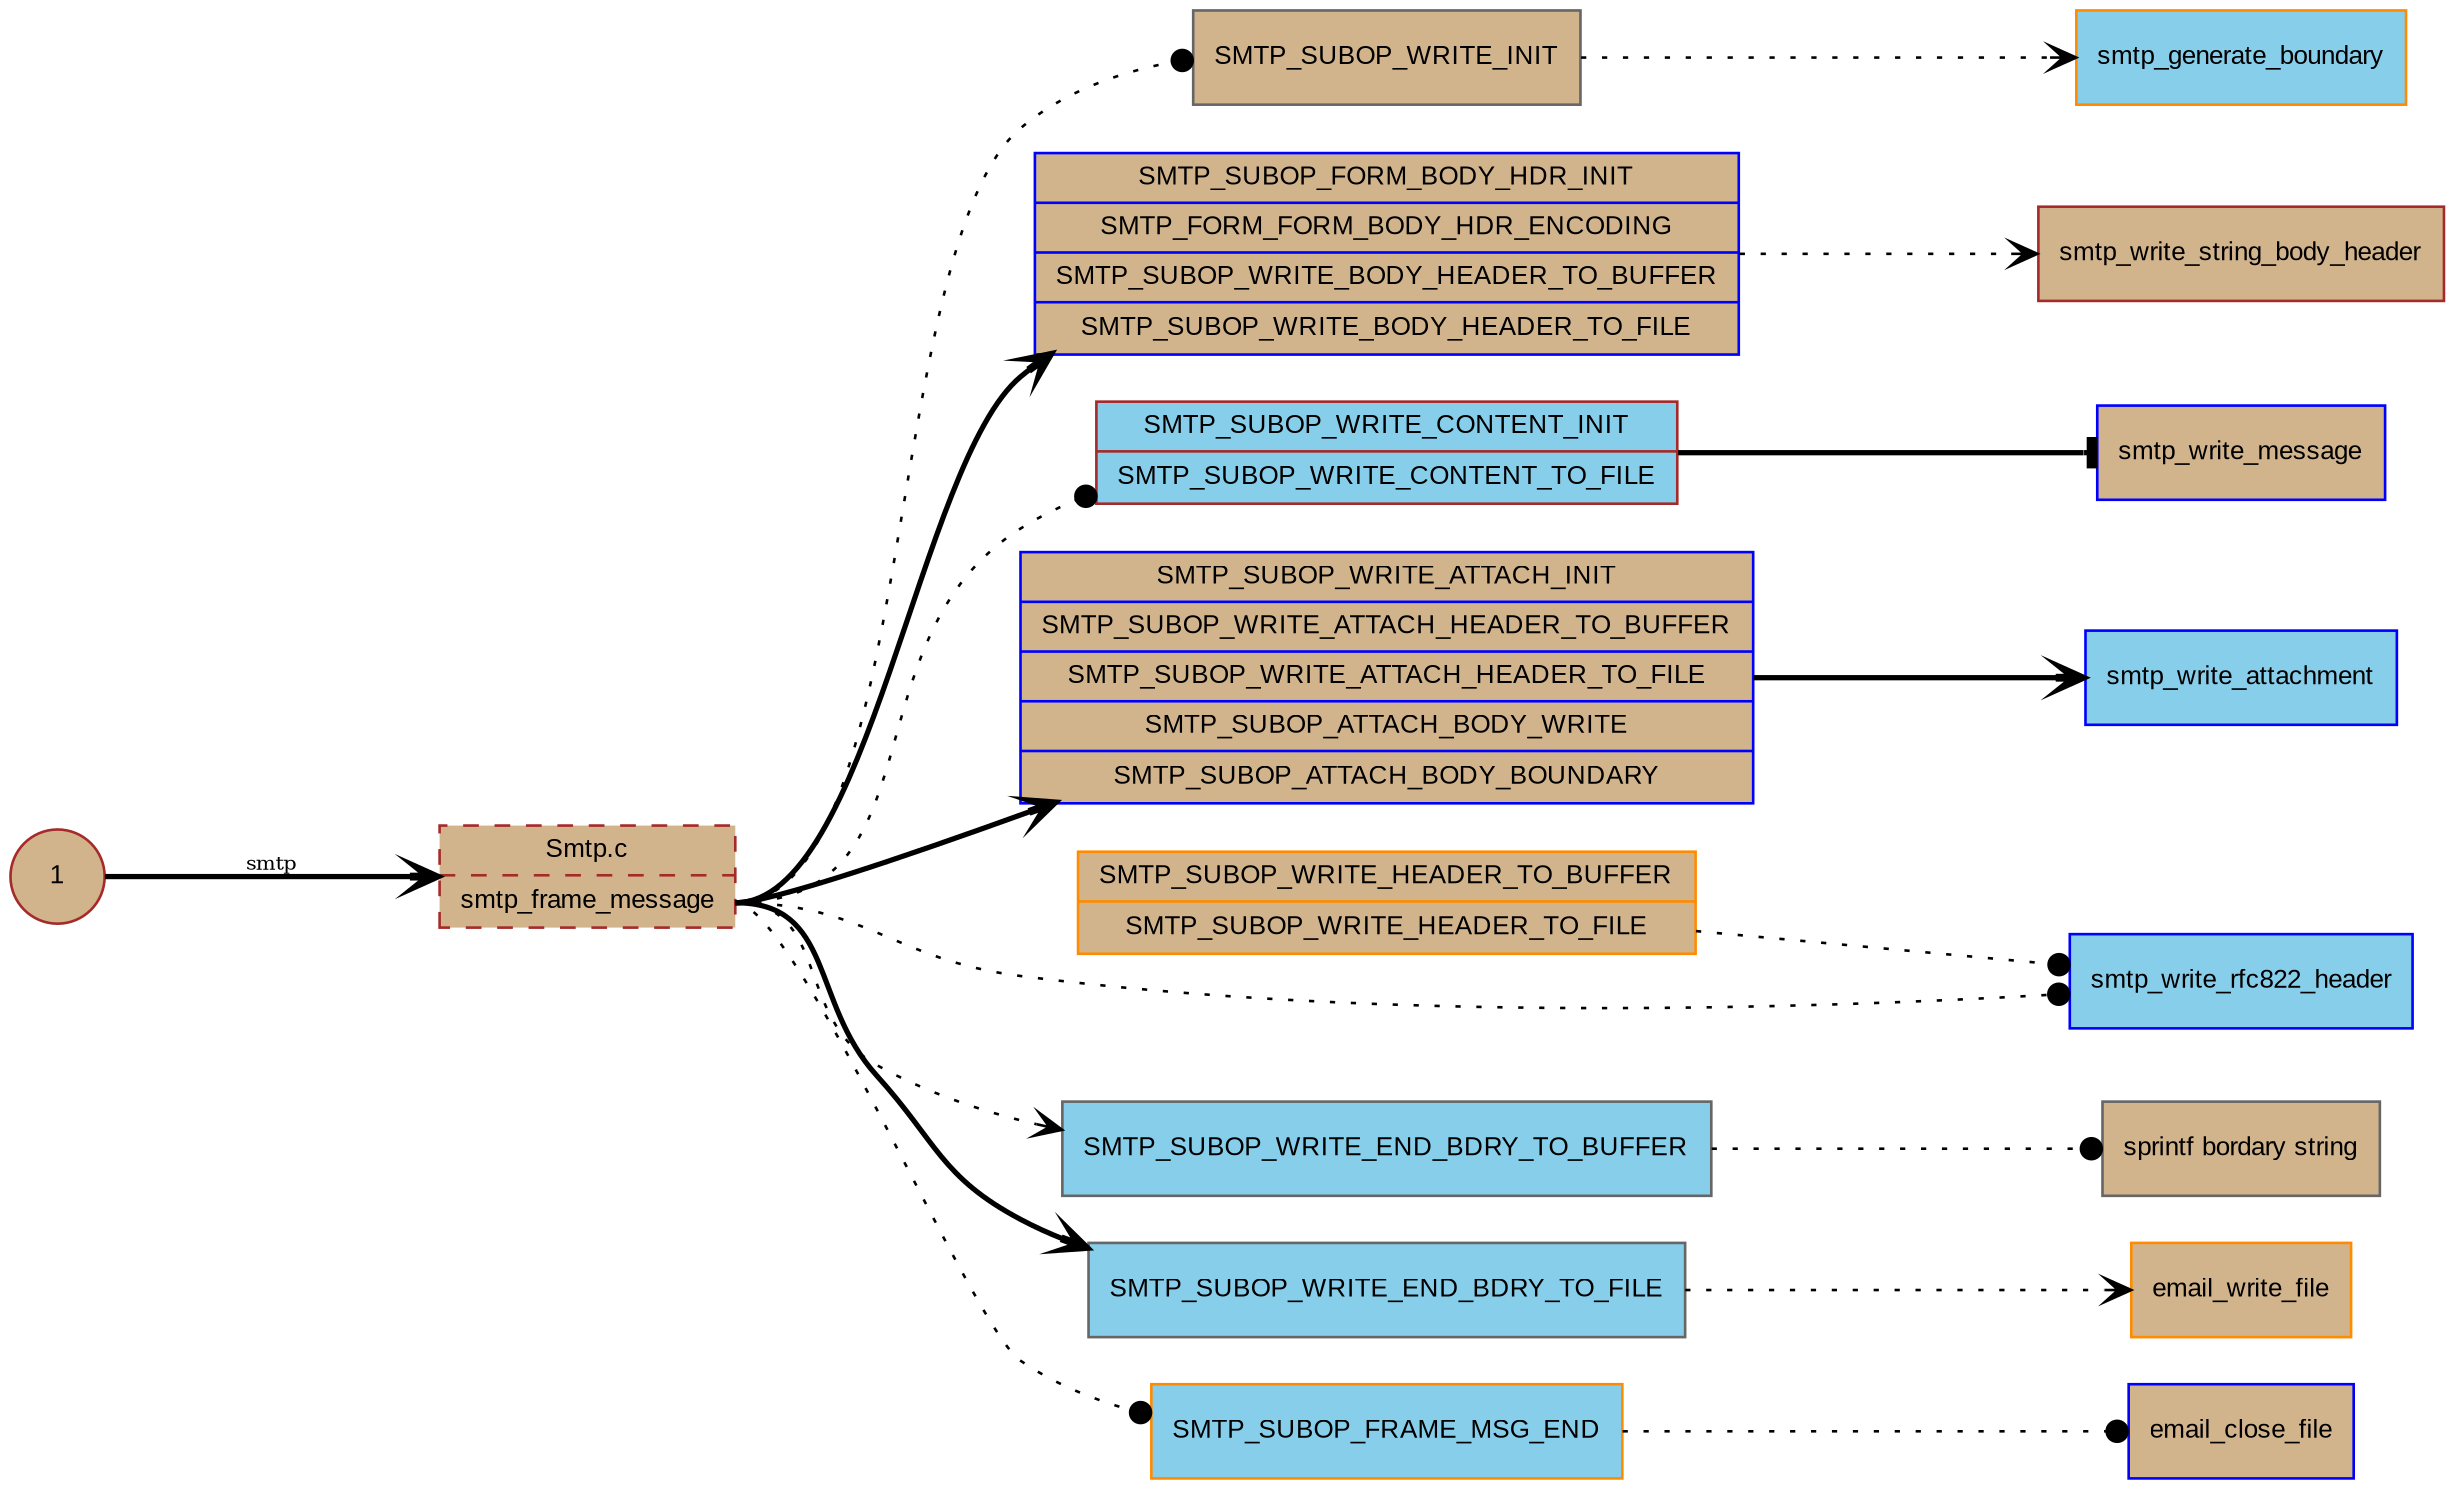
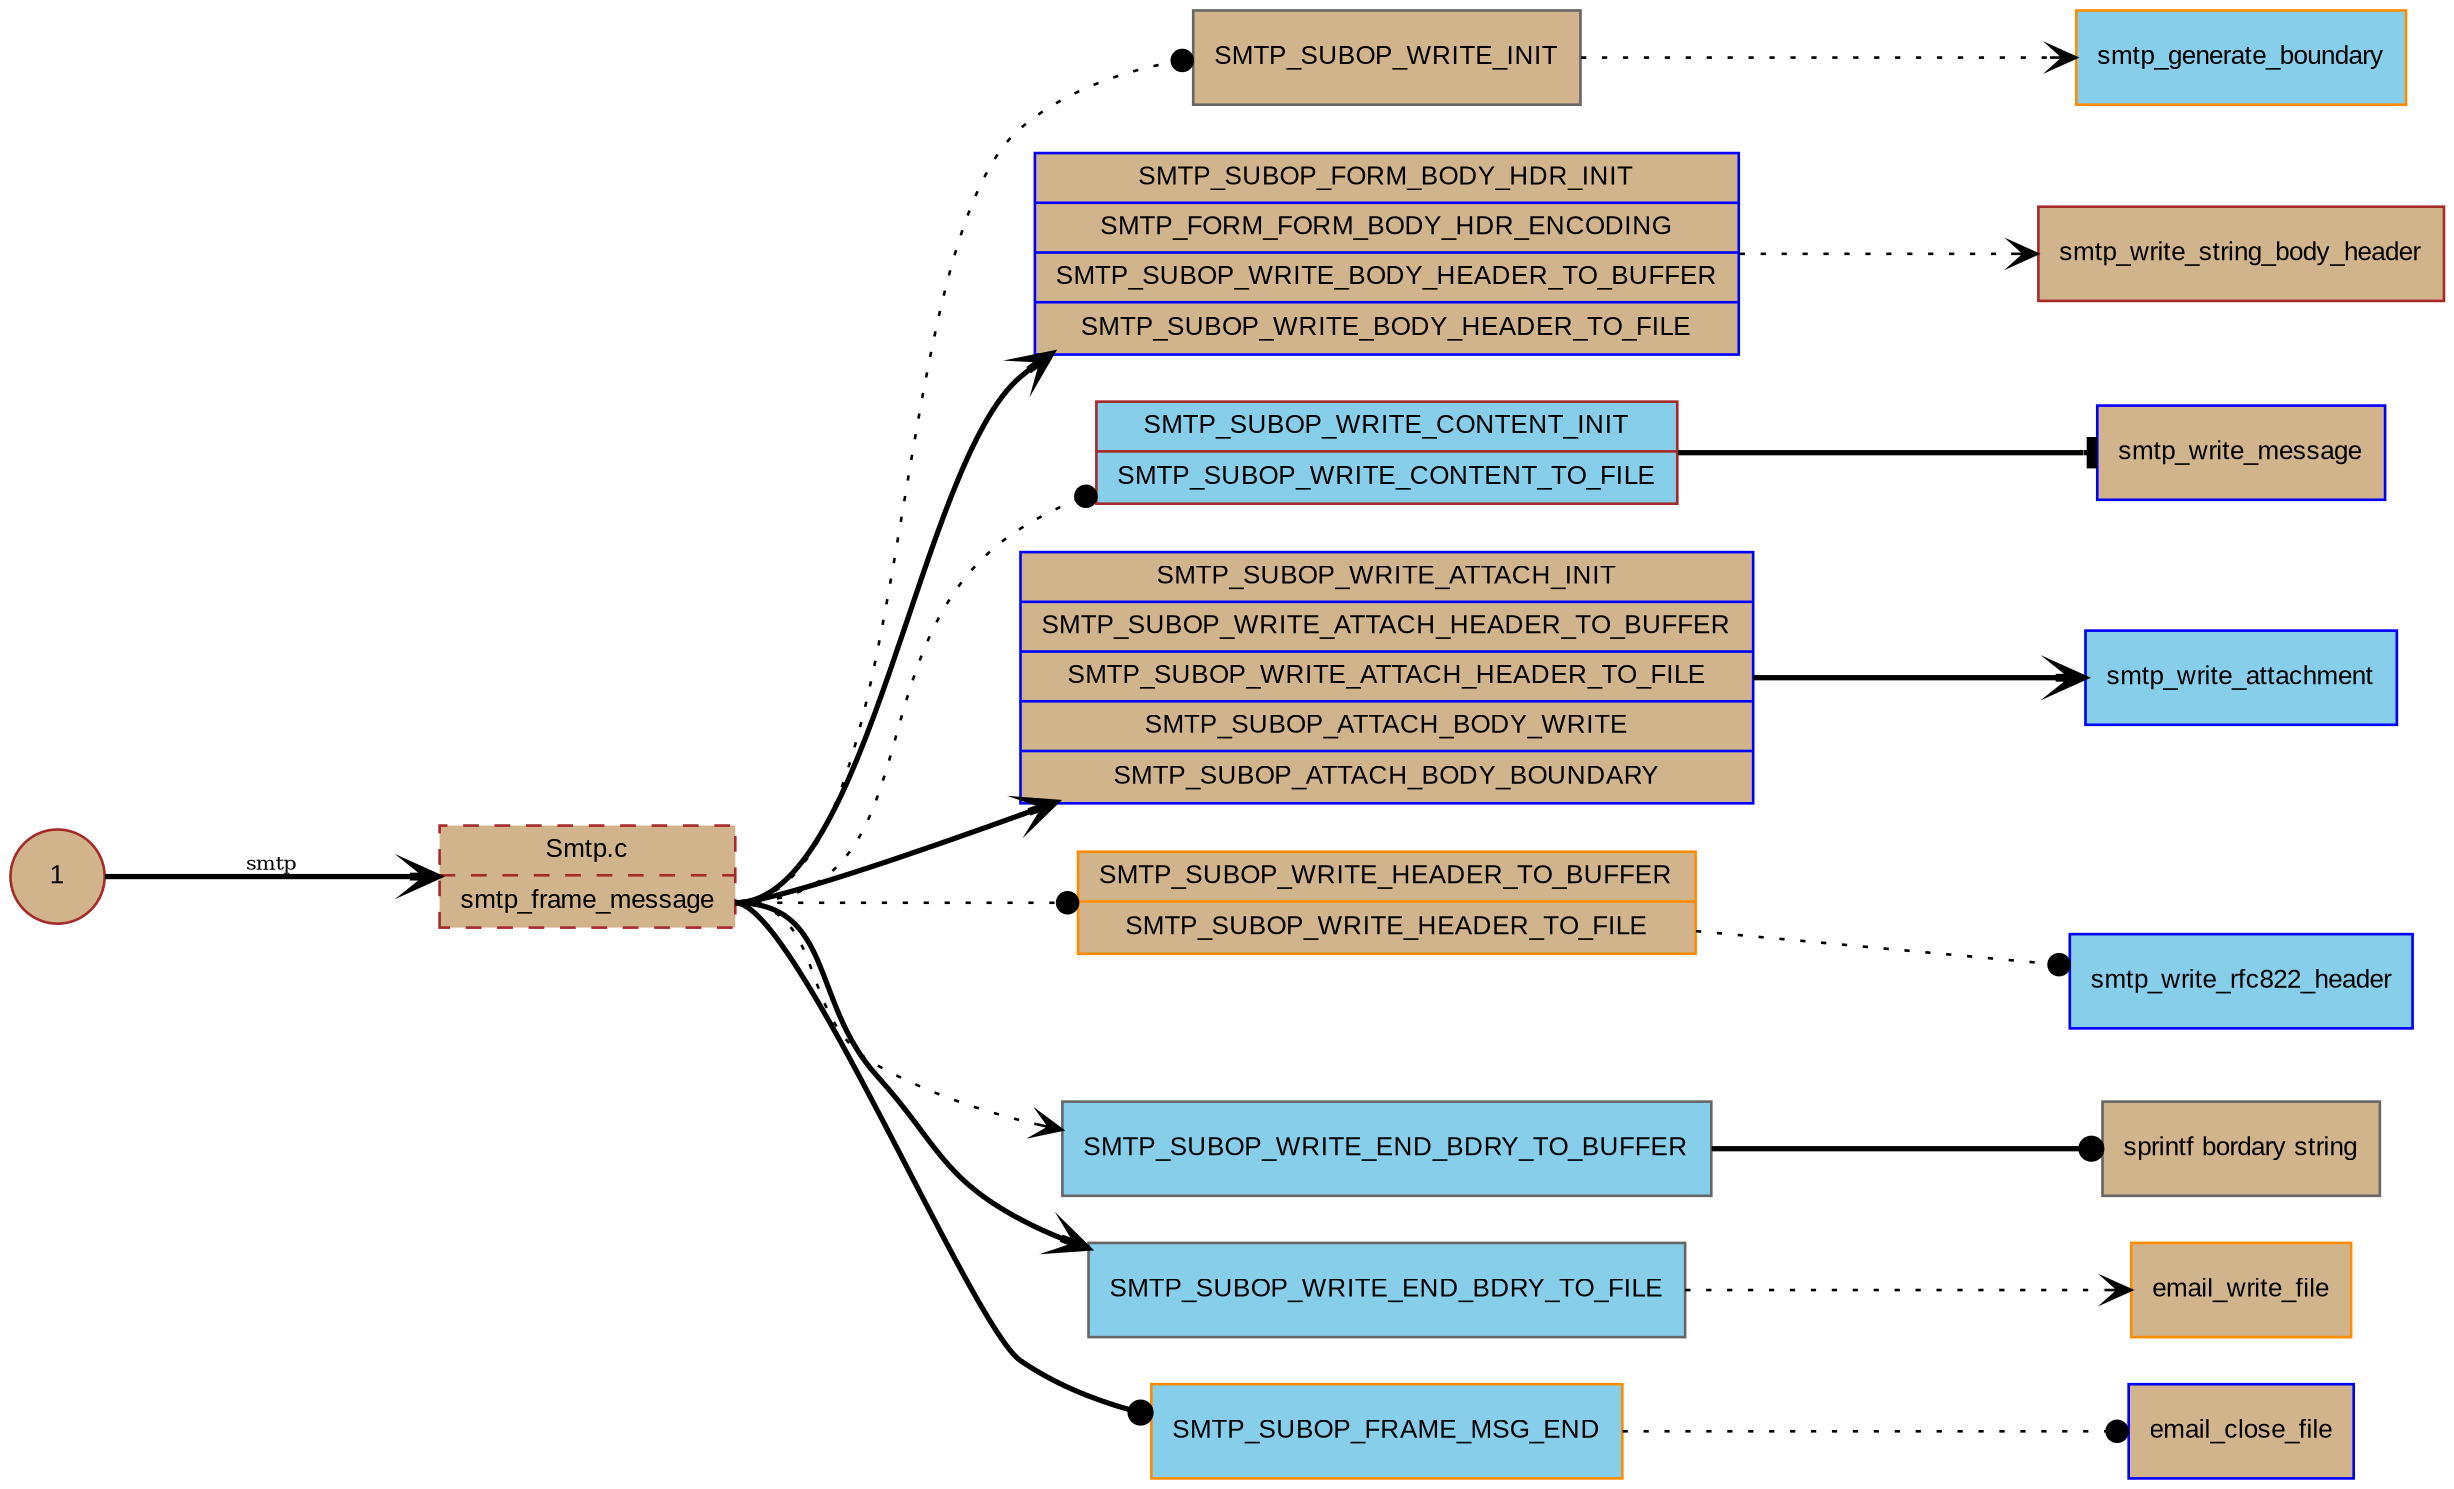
edge "Smtp.c" -> "smtp_write_rfc822_header": now "Smtp.c" -> "SMTP_SUBOP_WRITE_HEADER_TO_BUFFER"
edge "SMTP_SUBOP_WRITE_END_BDRY_TO_BUFFER" -> "sprintf bordary string": style dotted -> bold
edge "Smtp.c" -> "SMTP_SUBOP_FRAME_MSG_END": style dotted -> bold
